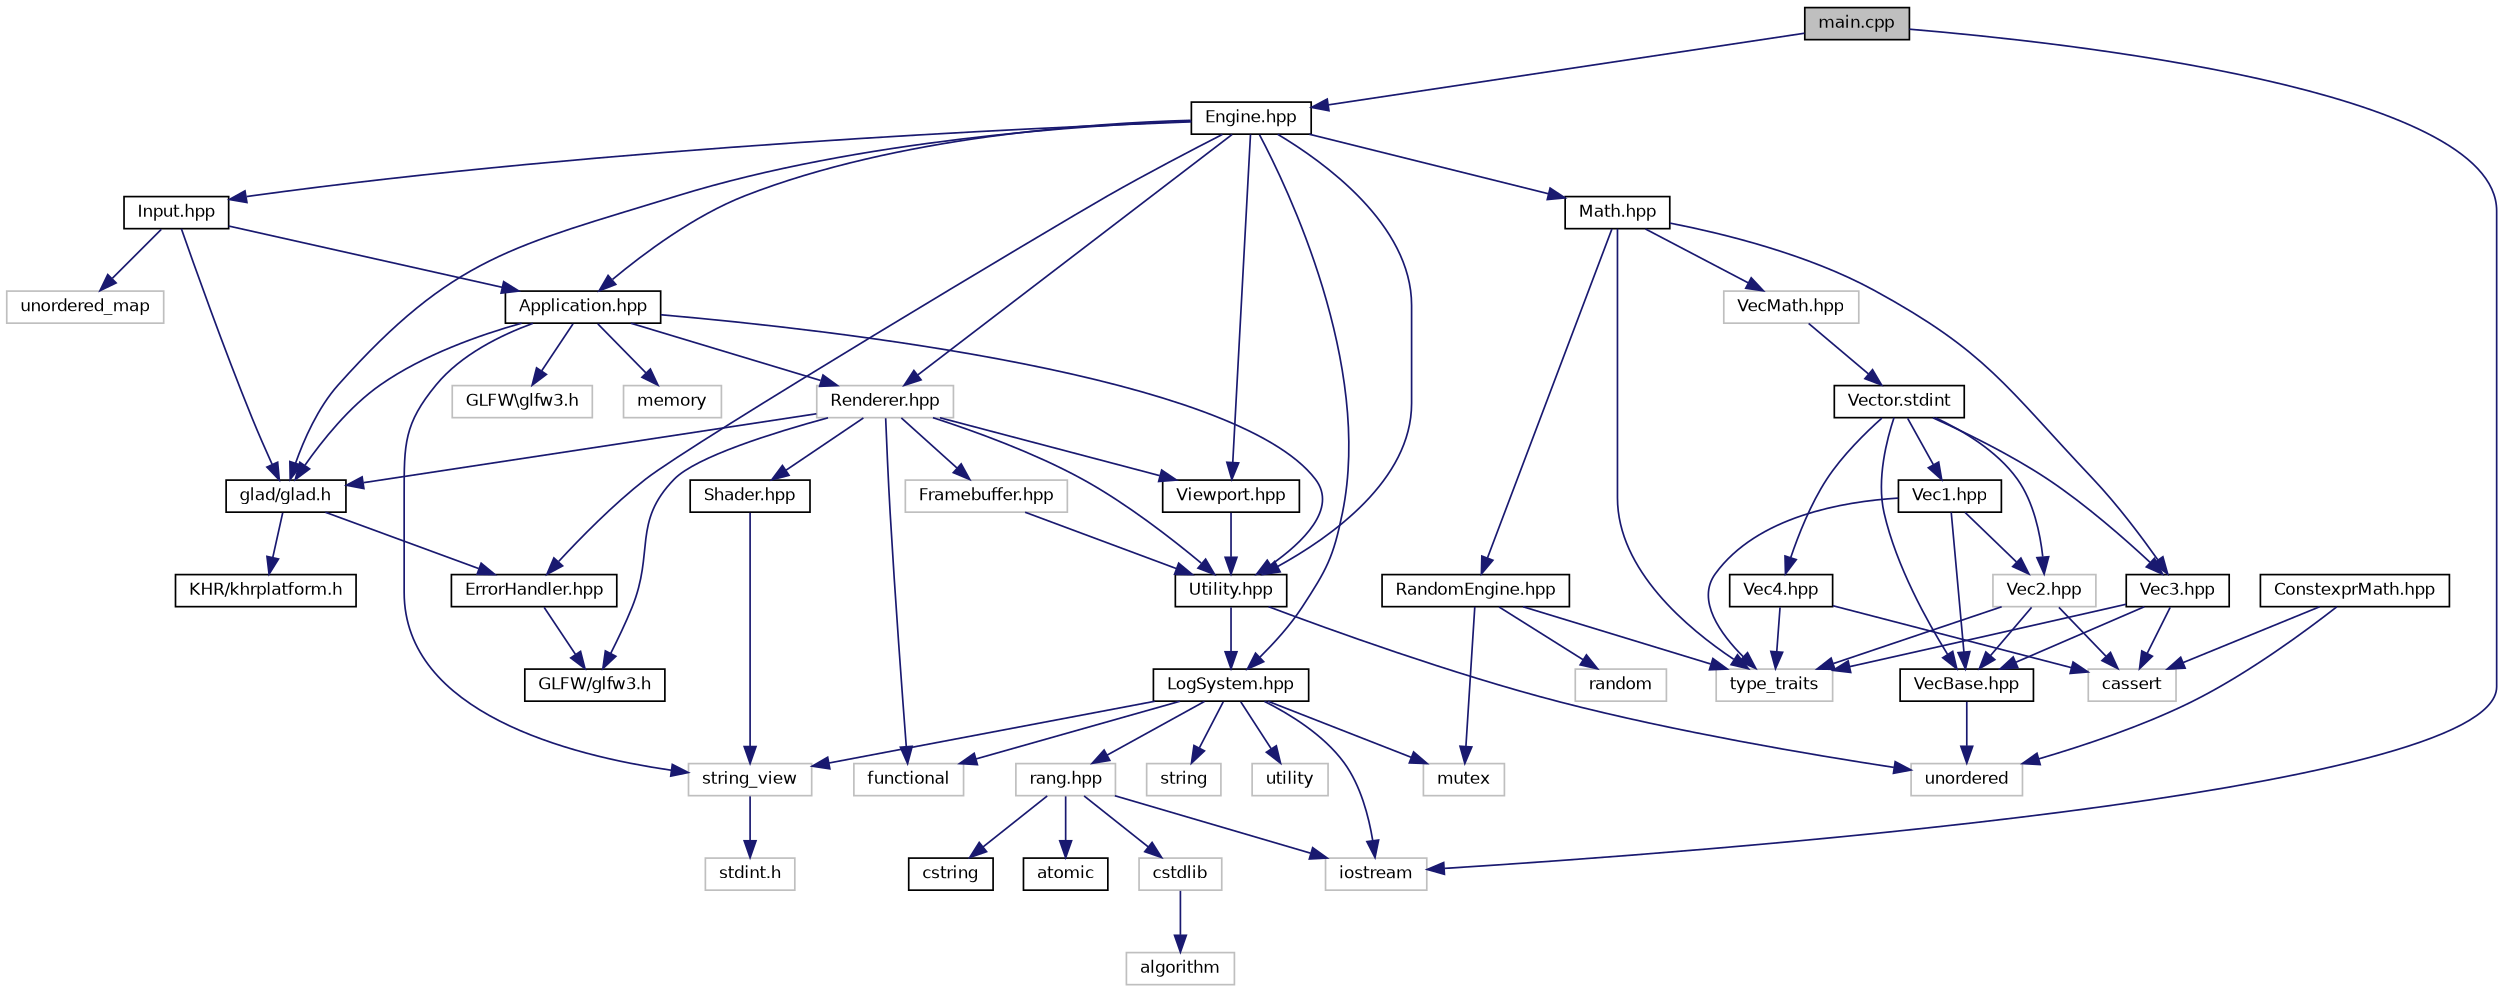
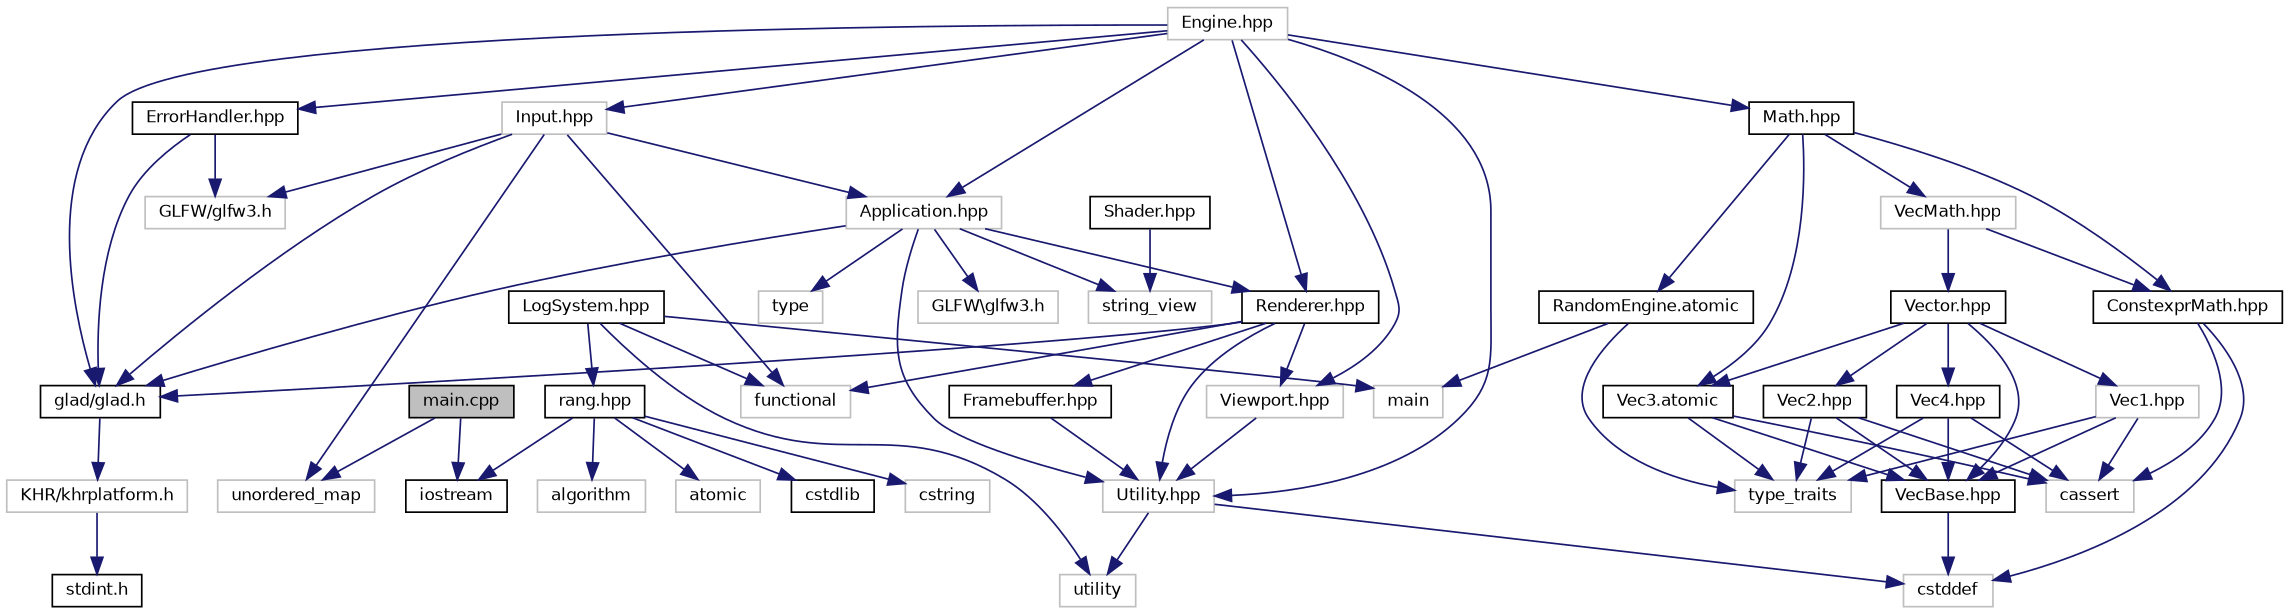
edge "main.cpp" -> "Engine.hpp": now "main.cpp" -> "unordered_map"
node "Engine.hpp": color black -> grey75
node "Input.hpp": color black -> grey75
edge "Input.hpp" -> "functional": added
edge "VecMath.hpp" -> "ConstexprMath.hpp": added
node "Application.hpp": color black -> grey75
edge "Engine.hpp" -> "LogSystem.hpp": removed
node "memory": label "memory" -> "type"
node "Renderer.hpp": color grey75 -> black
node "Vector.stdint": label "Vector.stdint" -> "Vector.hpp"
edge "Vec4.hpp" -> "VecBase.hpp": added
edge "Renderer.hpp" -> "Shader.hpp": removed
edge "Math.hpp" -> "type_traits": now "Math.hpp" -> "ConstexprMath.hpp"
edge "Renderer.hpp" -> "GLFW/glfw3.h": now "Input.hpp" -> "GLFW/glfw3.h"
node "Framebuffer.hpp": color grey75 -> black
node "Viewport.hpp": color black -> grey75
node "Vec1.hpp": color black -> grey75
edge "glad/glad.h" -> "ErrorHandler.hpp": reversed
edge "Vec1.hpp" -> "Vec2.hpp": now "Vec1.hpp" -> "cassert"
node "KHR/khrplatform.h": color black -> grey75
node "Utility.hpp": color black -> grey75
node "RandomEngine.hpp": label "RandomEngine.hpp" -> "RandomEngine.atomic"
node "Vec2.hpp": color grey75 -> black
node "Vec3.hpp": label "Vec3.hpp" -> "Vec3.atomic"
edge "Utility.hpp" -> "LogSystem.hpp": now "Utility.hpp" -> "utility"
node "GLFW/glfw3.h": color black -> grey75
node "random": removed
edge "LogSystem.hpp" -> "string_view": removed
edge "LogSystem.hpp" -> "iostream": removed
node "rang.hpp": color grey75 -> black
node "string": removed
node "mutex": label "mutex" -> "main"
node "unordered": label "unordered" -> "cstddef"
edge "string_view" -> "stdint.h": now "KHR/khrplatform.h" -> "stdint.h"
node "stdint.h": color grey75 -> black
node "cstring": color black -> grey75
node "atomic": color black -> grey75
node "cstdlib": color grey75 -> black
node "iostream": color grey75 -> black
edge "cstdlib" -> "algorithm": now "rang.hpp" -> "algorithm"
